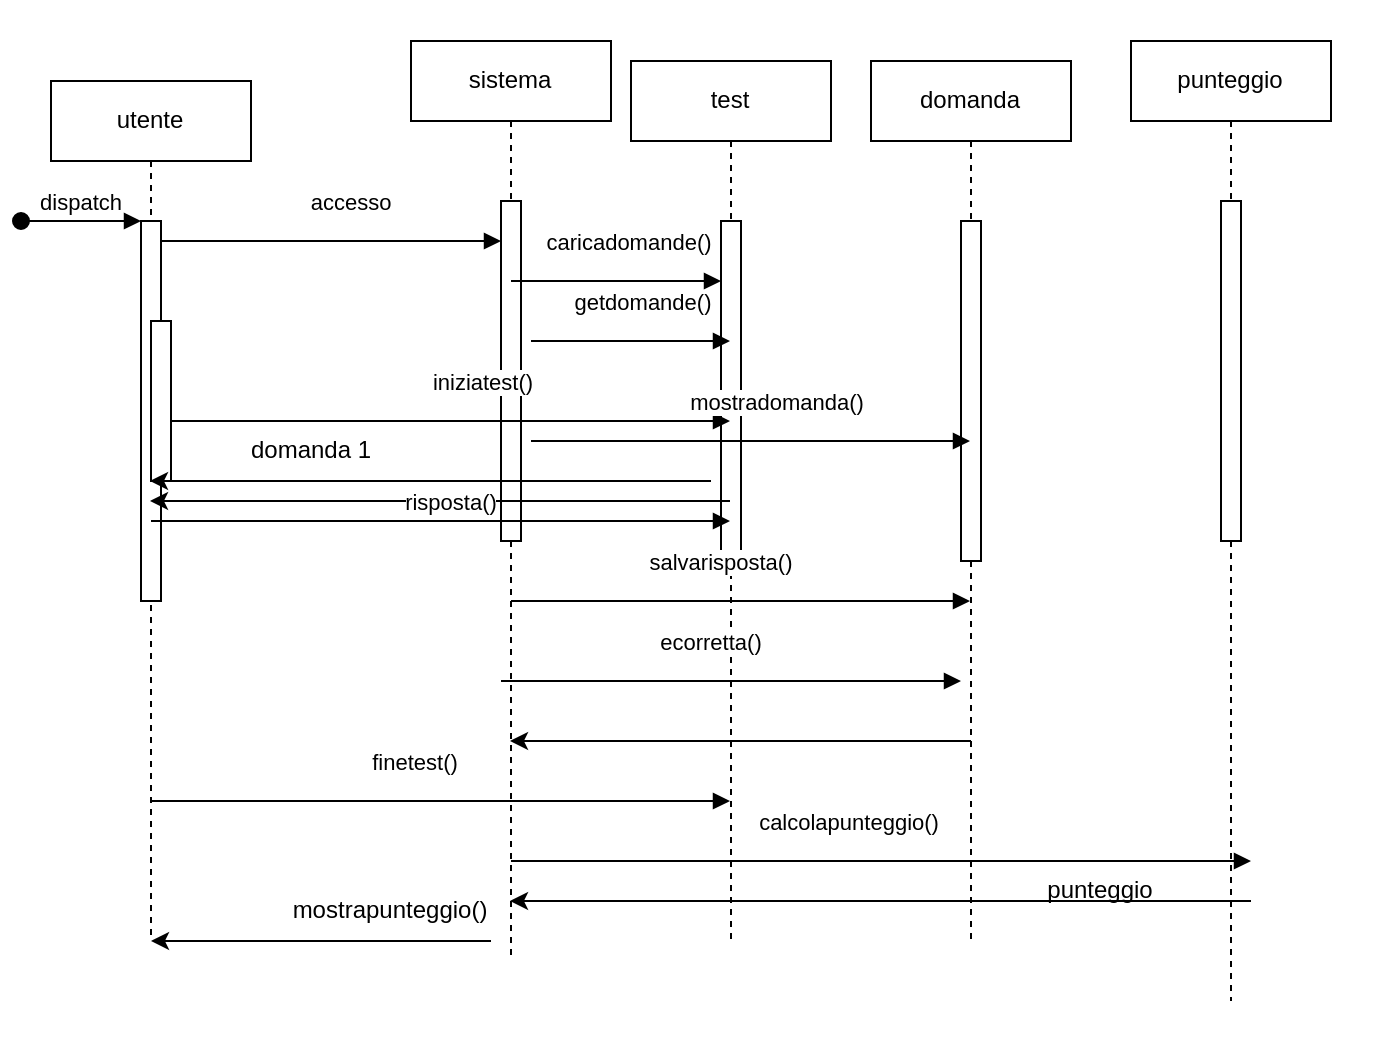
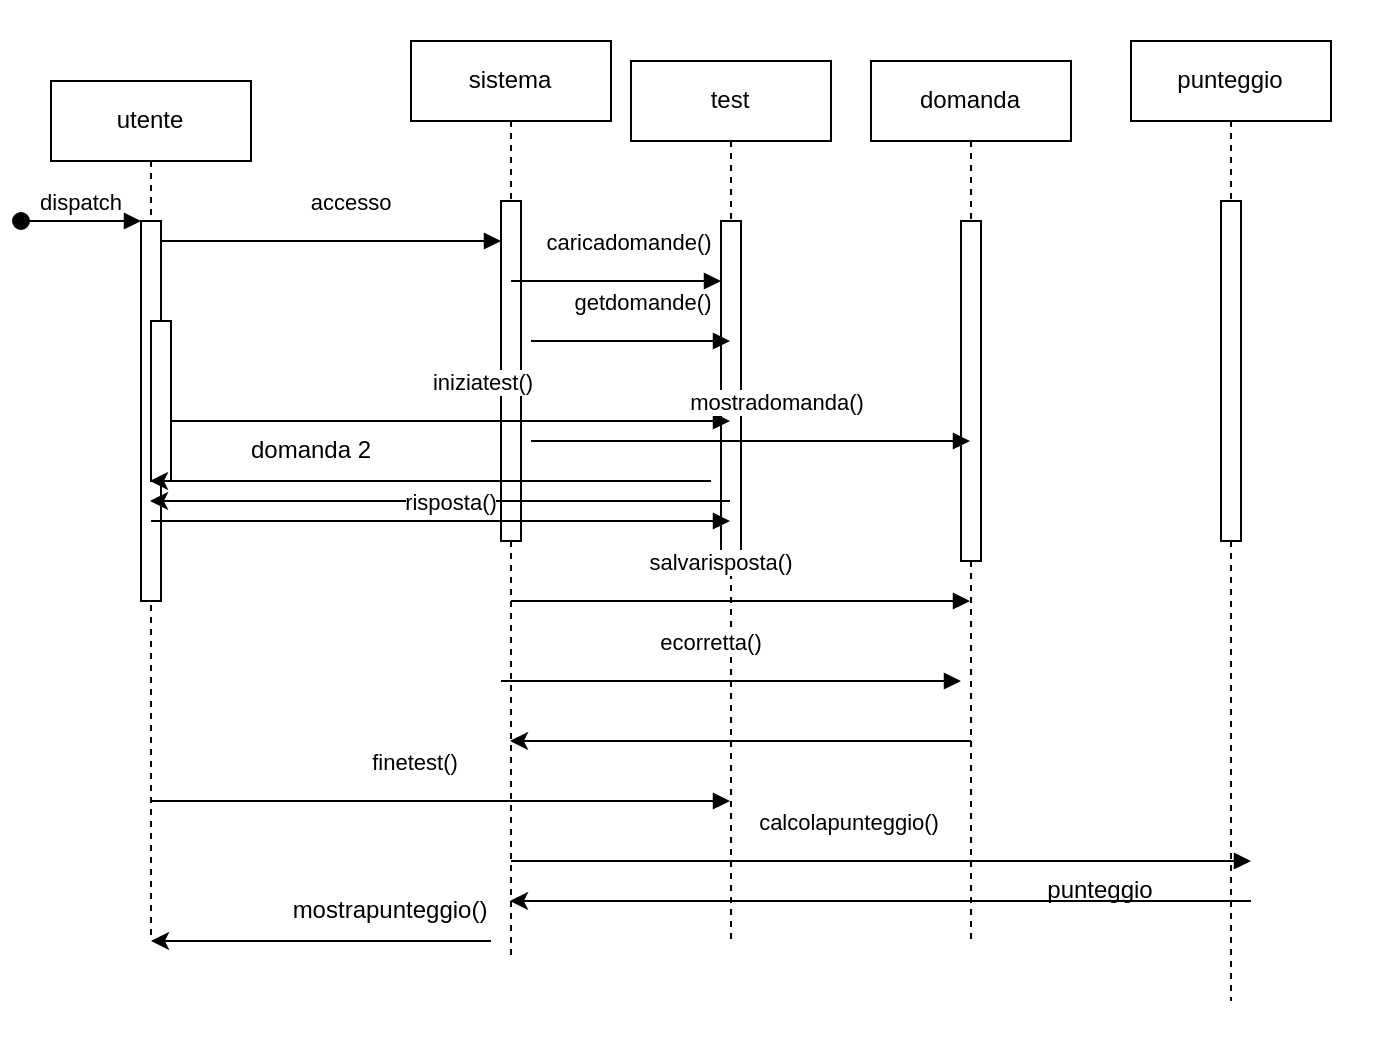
node "domanda 1": label "domanda 1" -> "domanda 2"
